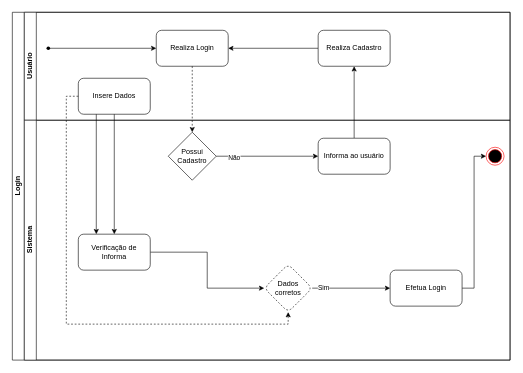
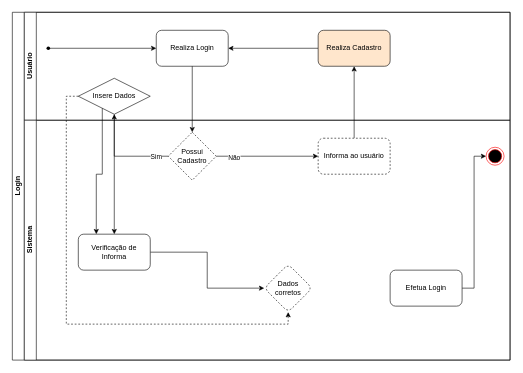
node "Realiza Cadastro": fillcolor #ffffff -> #ffe6cc
node "Insere Dados": shape rounded rectangle -> diamond
edge "Realiza Login" -> "Possui Cadastro": style dashed -> solid
edge "Possui Cadastro" -> "Insere Dados": added, label "Sim"
node "Possui Cadastro": style solid -> dashed
node "Informa ao usuário": style solid -> dashed
edge "Dados corretos" -> "Efetua Login": removed, label "Sim"
